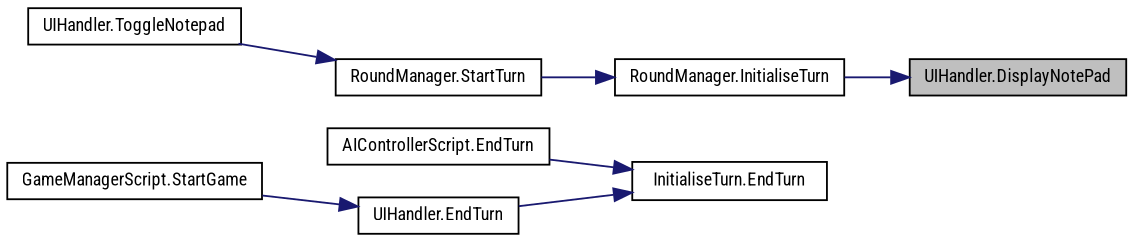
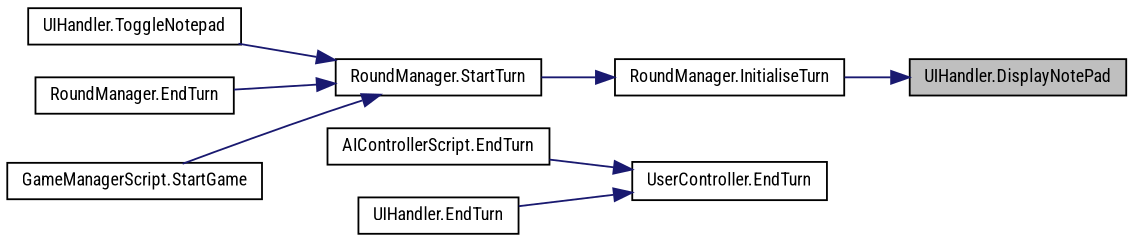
node "RoundManager.EndTurn": added
node "InitialiseTurn.EndTurn": label "InitialiseTurn.EndTurn" -> "UserController.EndTurn"
edge "GameManagerScript.StartGame" -> "UIHandler.EndTurn": now "GameManagerScript.StartGame" -> "RoundManager.StartTurn"
